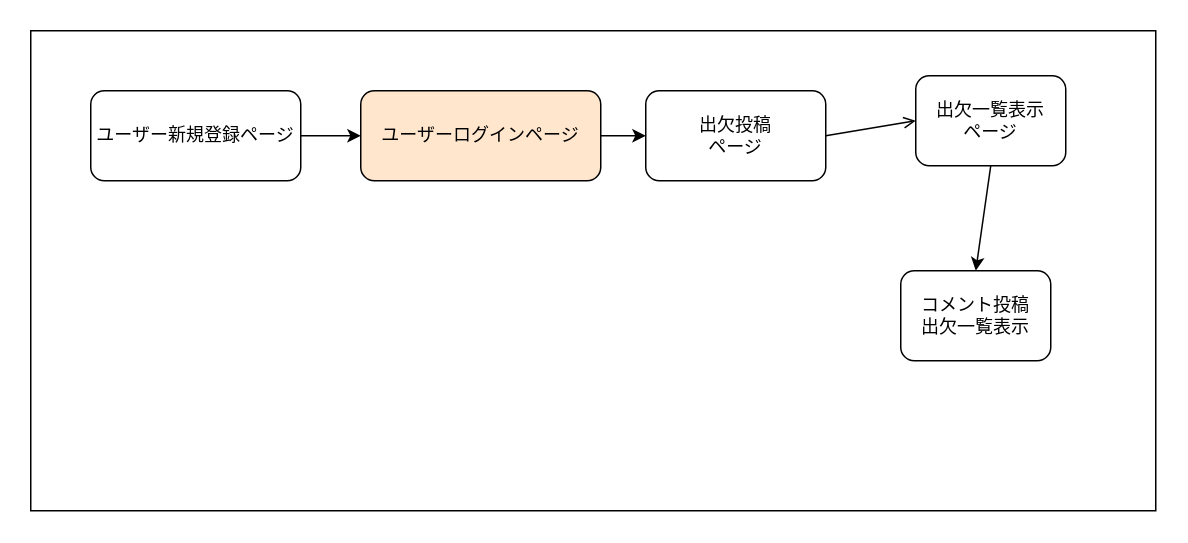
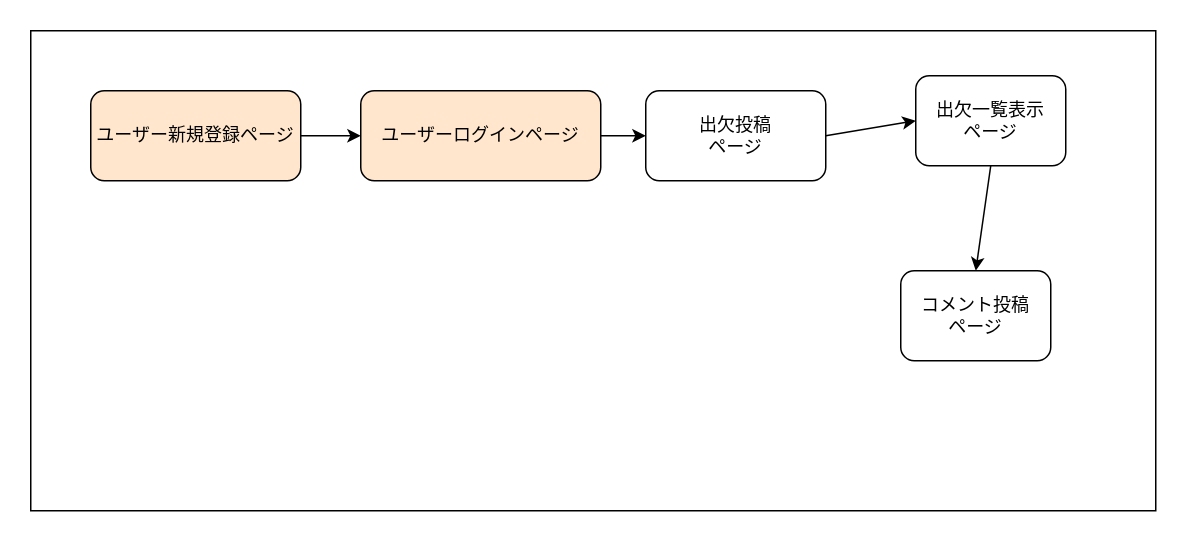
edge "出欠投稿 ページ" -> "出欠一覧表示 ページ": arrowhead open -> classic
node "ユーザー新規登録ページ": fillcolor #ffffff -> #ffe6cc
node "コメント投稿 出欠一覧表示": label "コメント投稿 出欠一覧表示" -> "コメント投稿 ページ"
